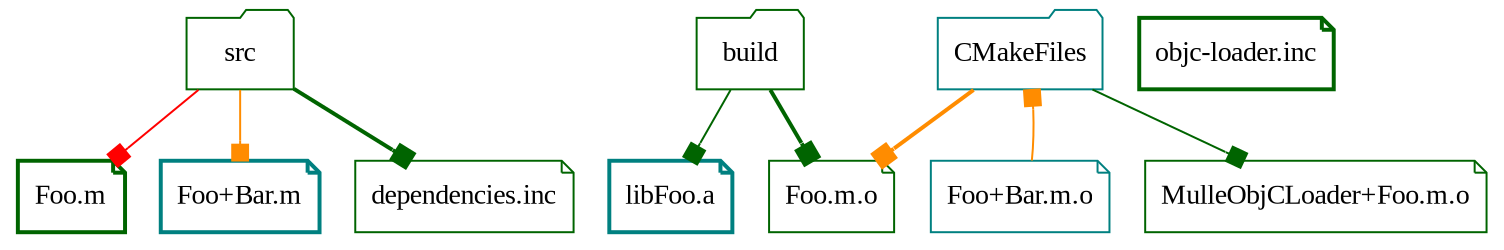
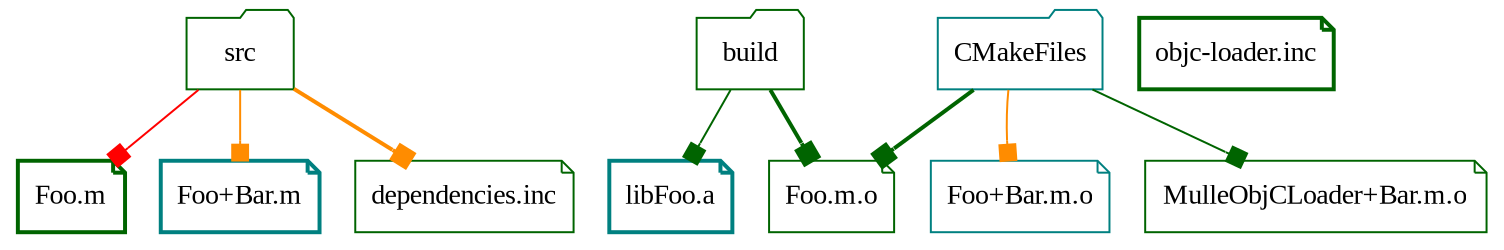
edge "src" -> "dependencies.inc": color darkgreen -> darkorange
edge "CMakeFiles" -> "Foo.m.o": color darkorange -> darkgreen
edge "Foo+Bar.m.o" -> "CMakeFiles": reversed
node "MulleObjCLoader+Foo.m.o": label "MulleObjCLoader+Foo.m.o" -> "MulleObjCLoader+Bar.m.o"
